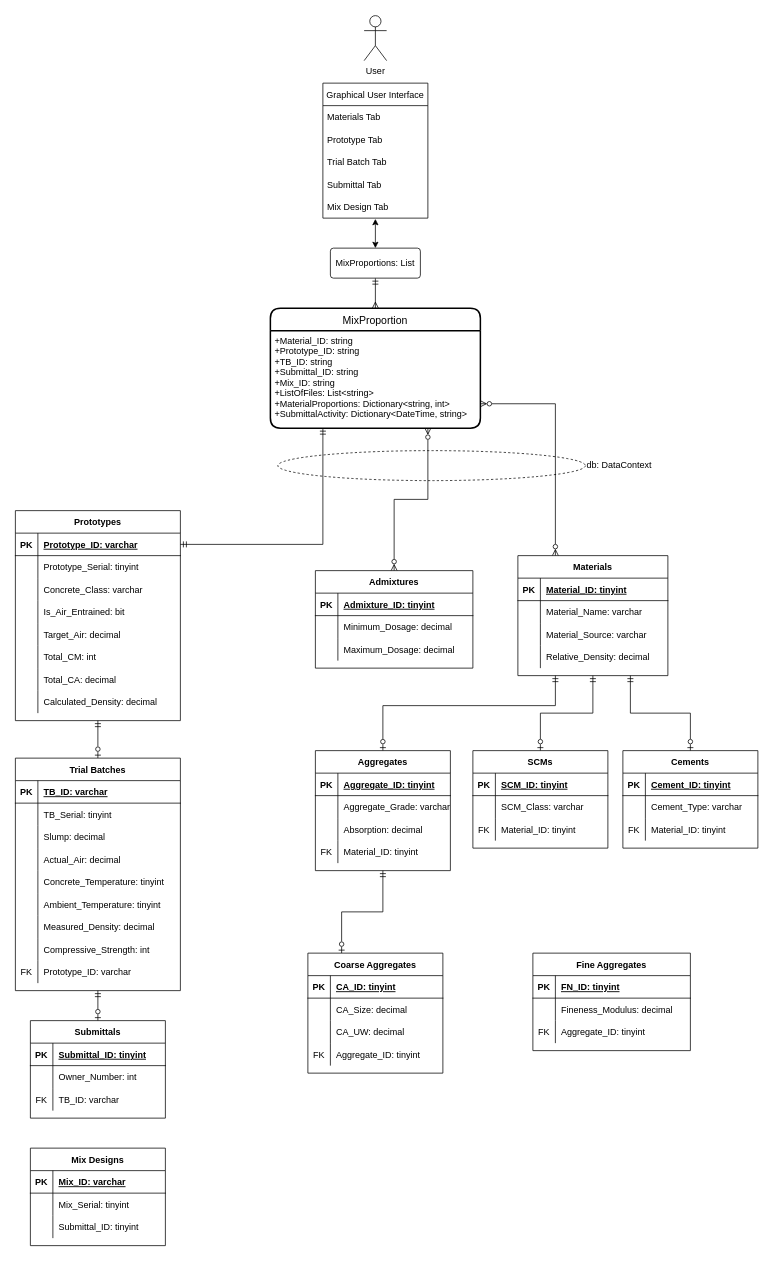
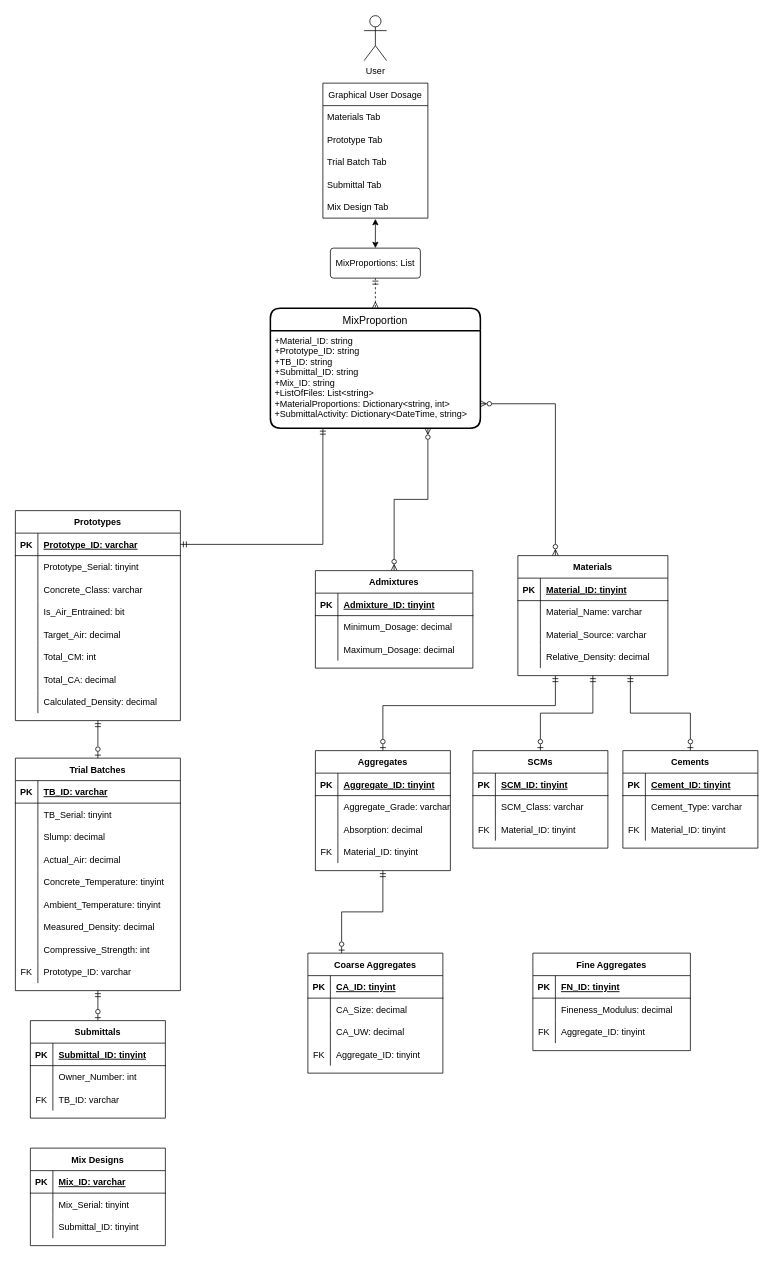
node "Graphical User Interface": label "Graphical User Interface" -> "Graphical User Dosage"
edge "MixProportions: List" -- "MixProportion": style solid -> dashed
node "db: DataContext": removed
